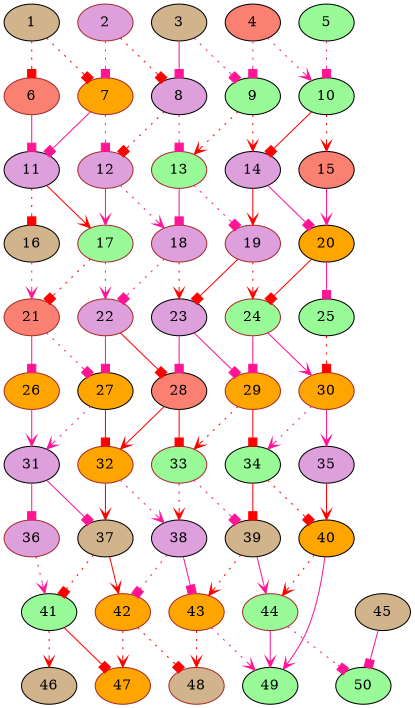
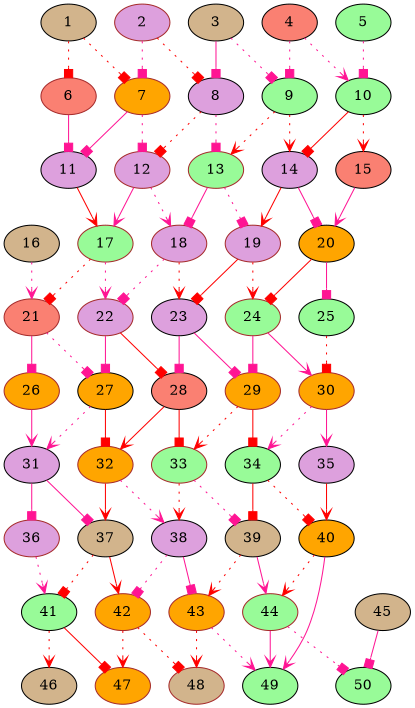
edge "11" -> "16": removed
